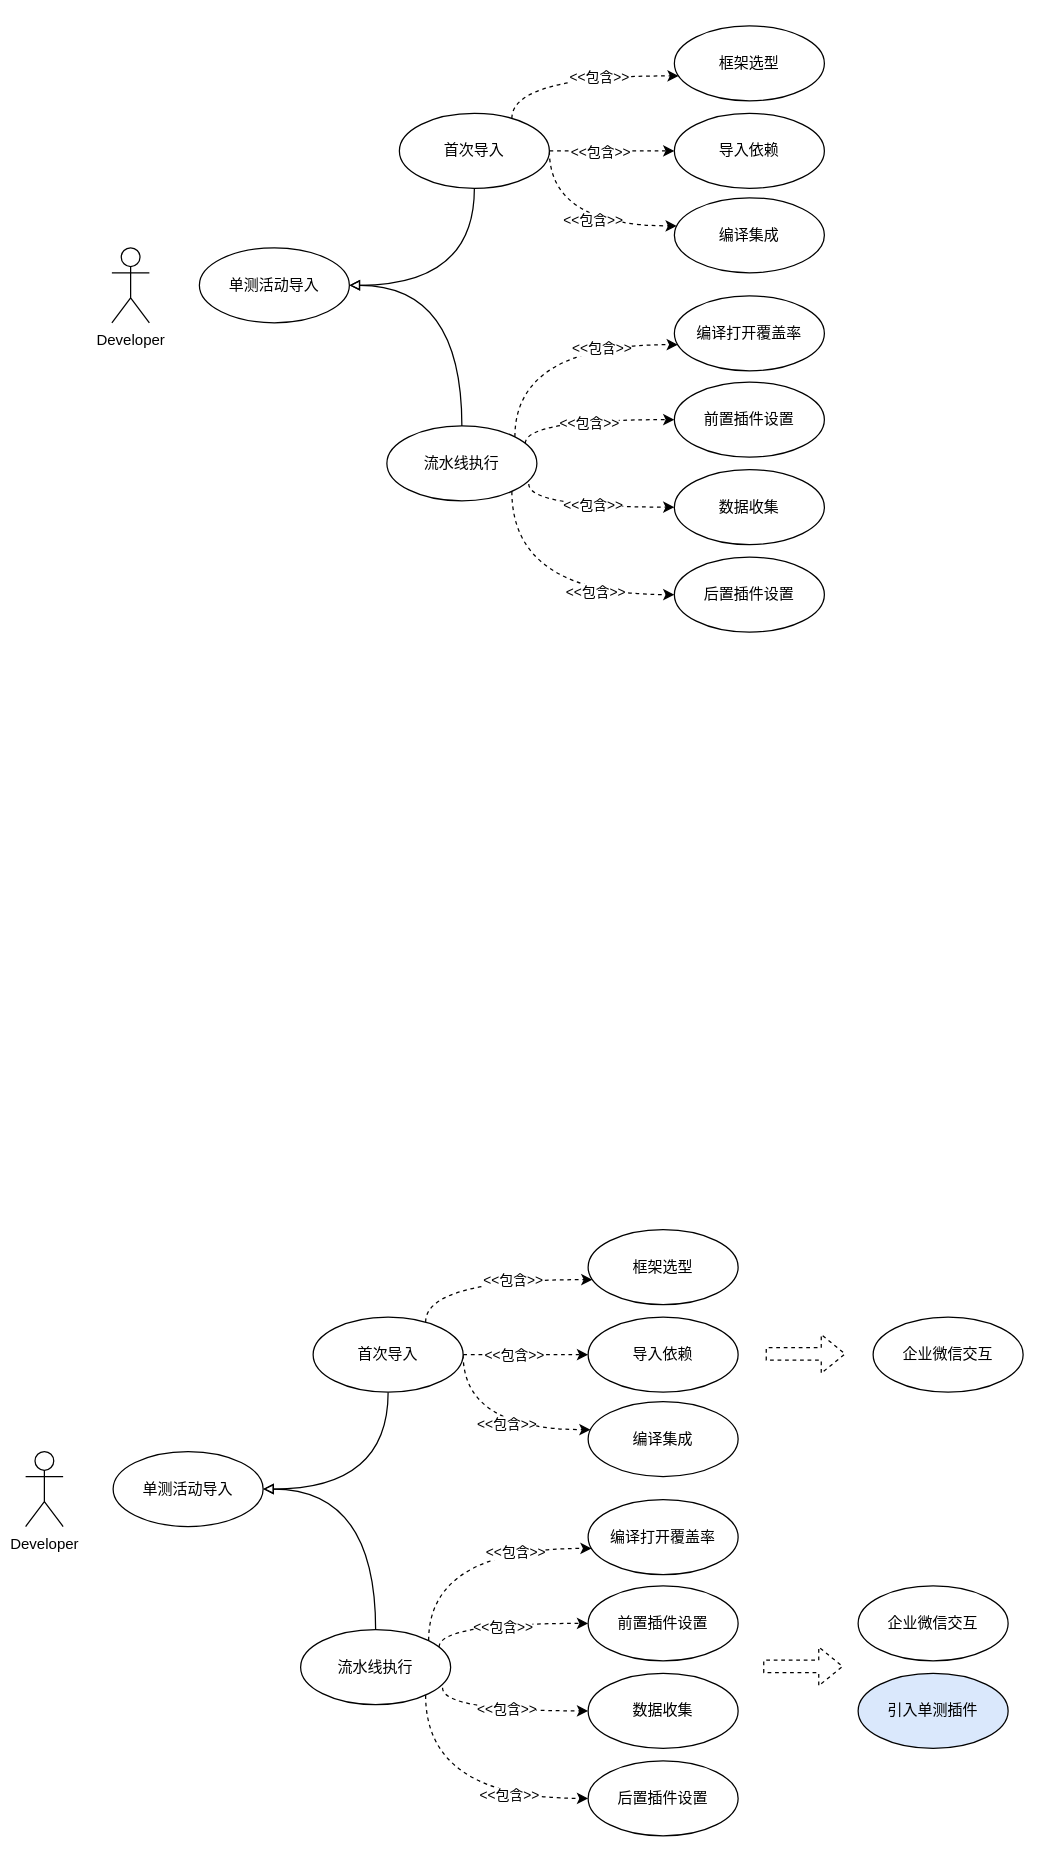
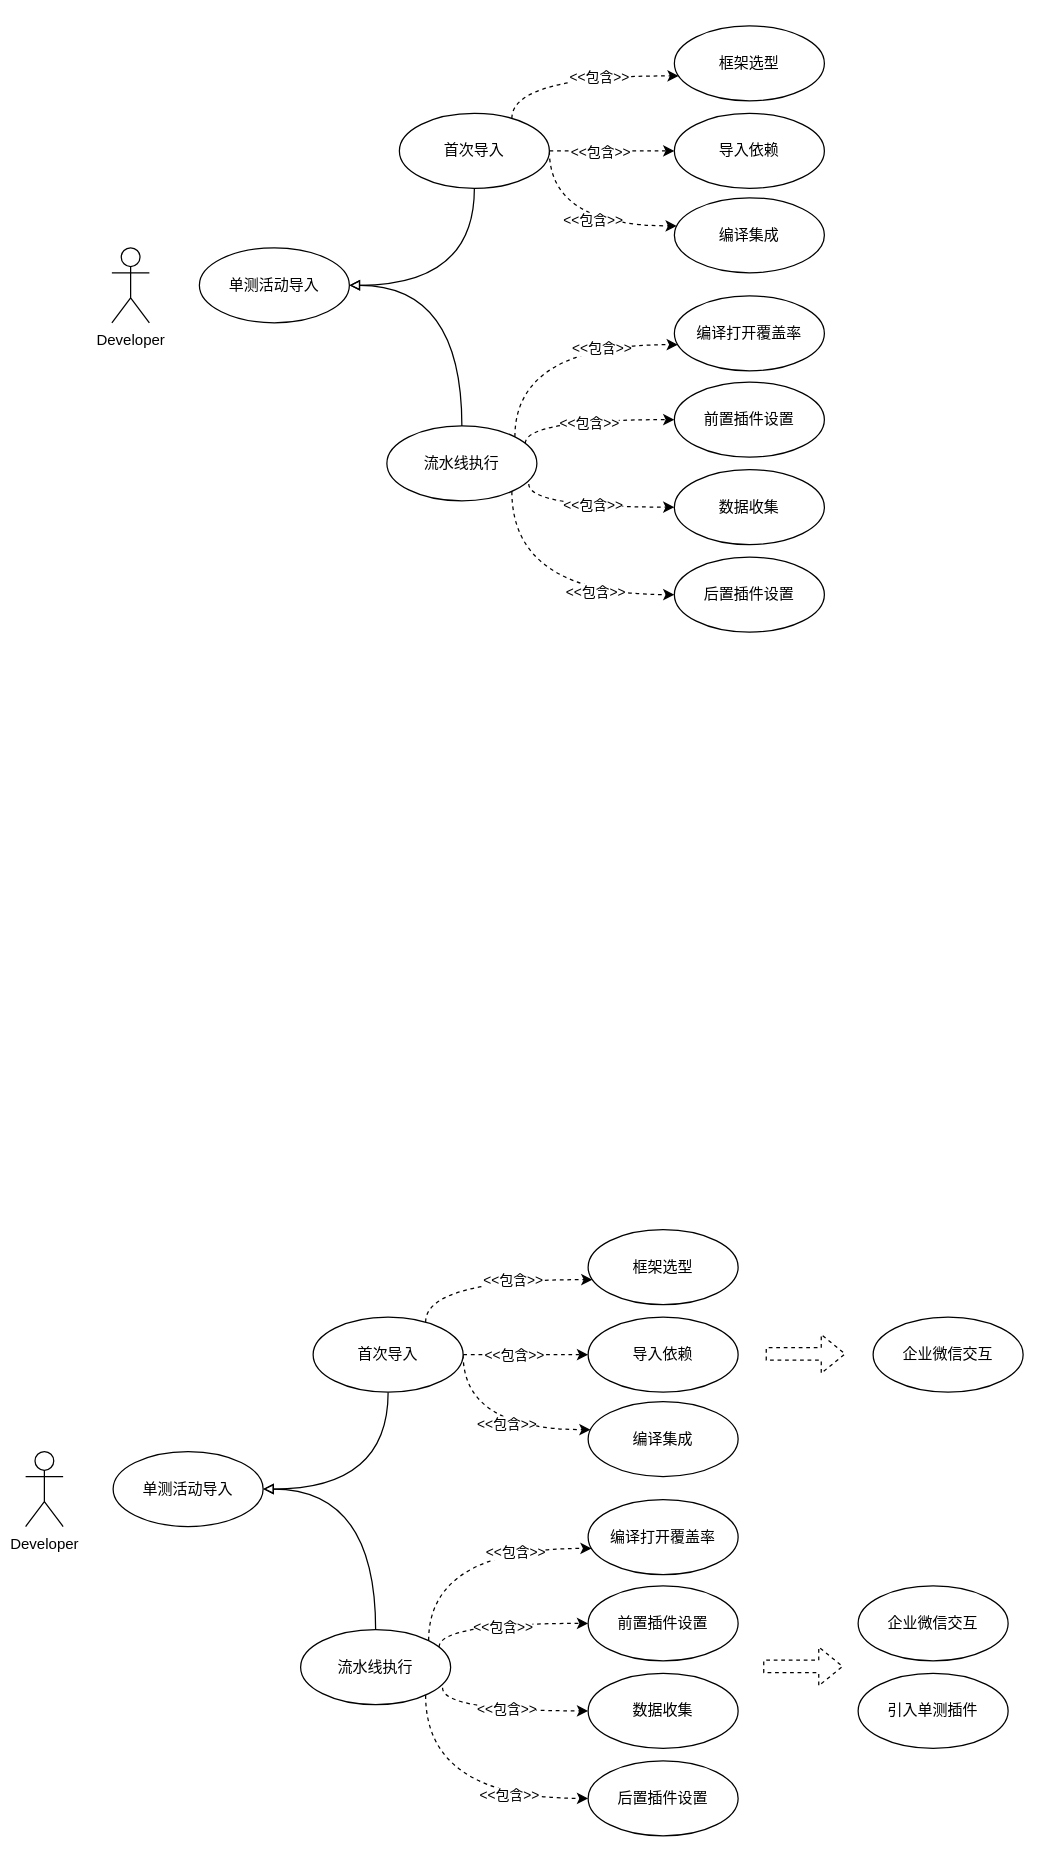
node "引入单测插件": fillcolor #dae8fc -> #ffffff
